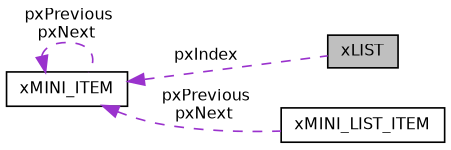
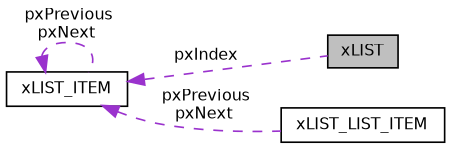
node "xMINI_ITEM": label "xMINI_ITEM" -> "xLIST_ITEM"
node "xMINI_LIST_ITEM": label "xMINI_LIST_ITEM" -> "xLIST_LIST_ITEM"
